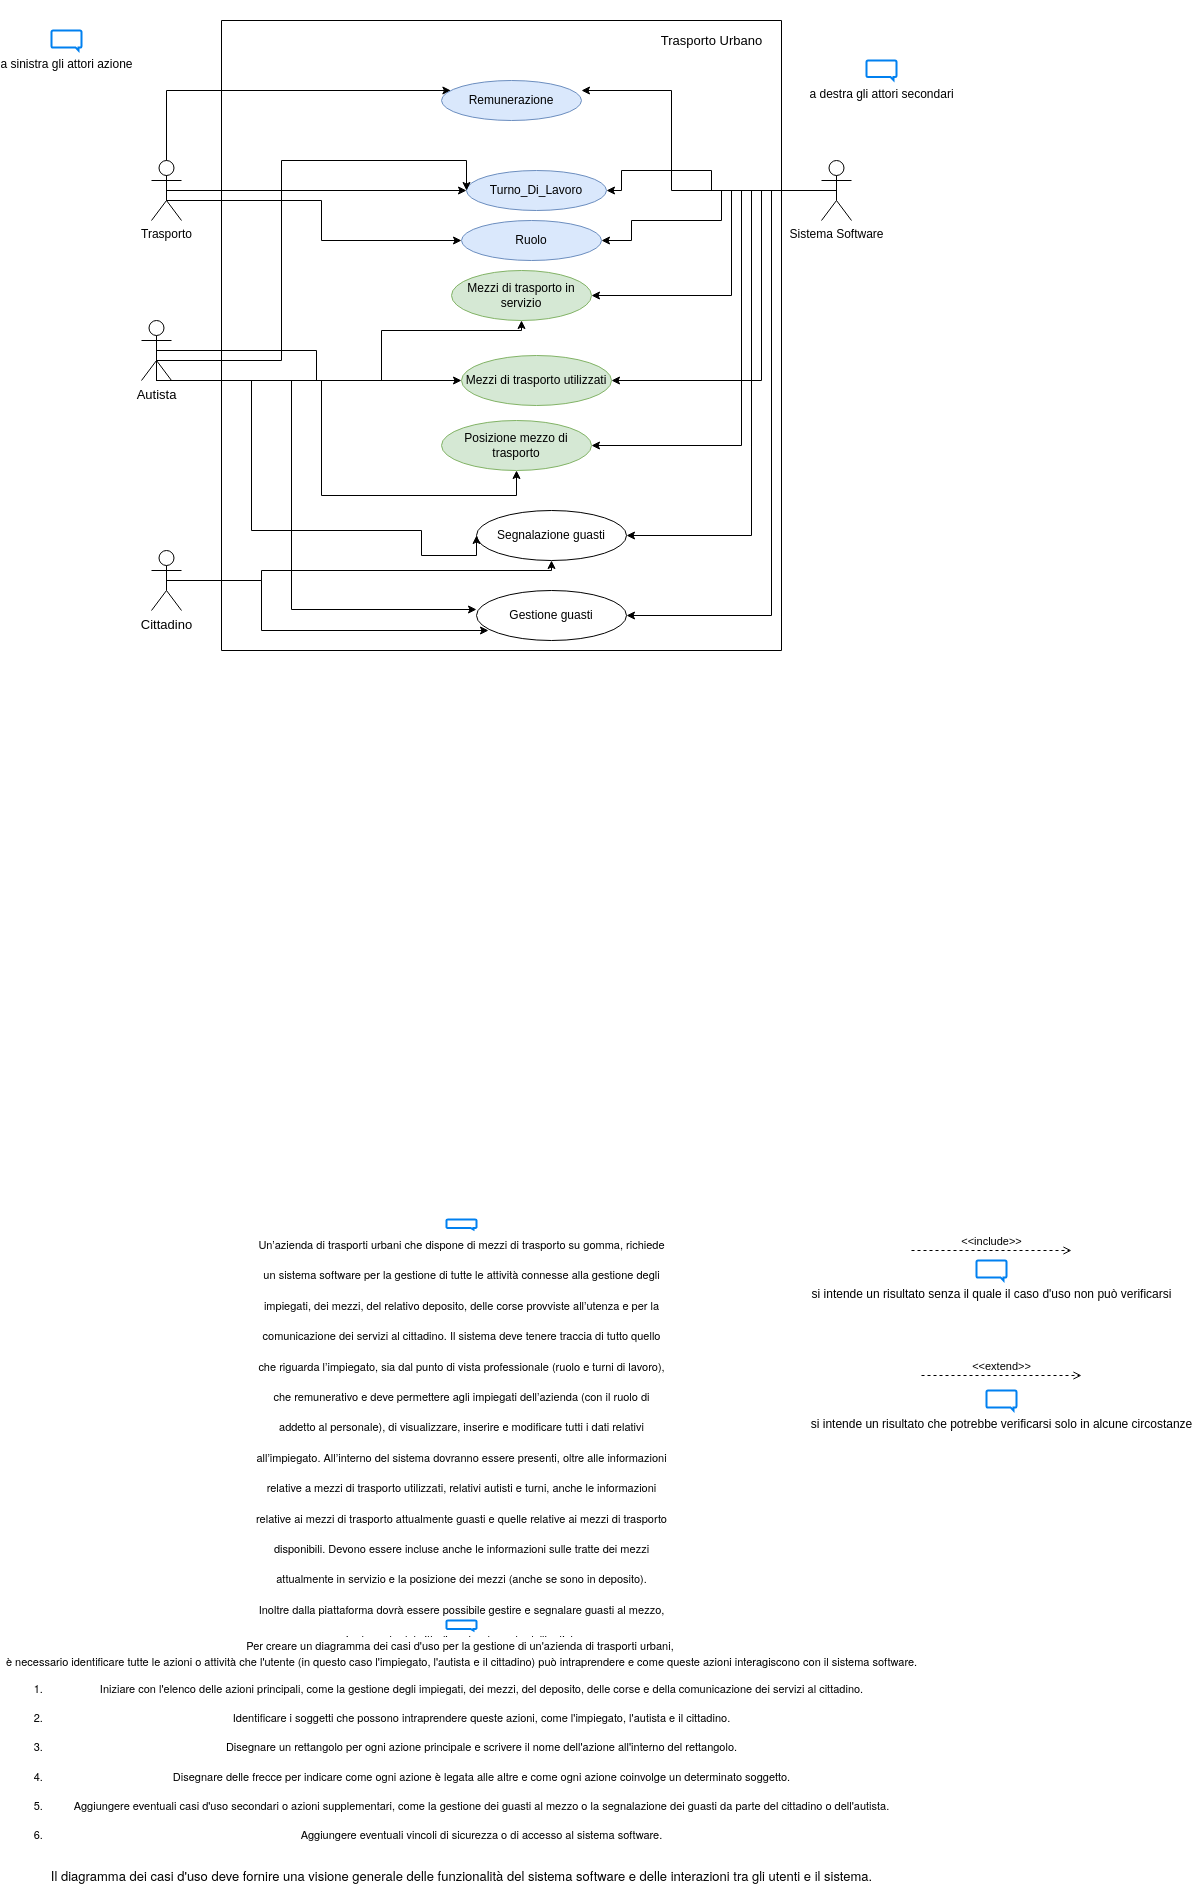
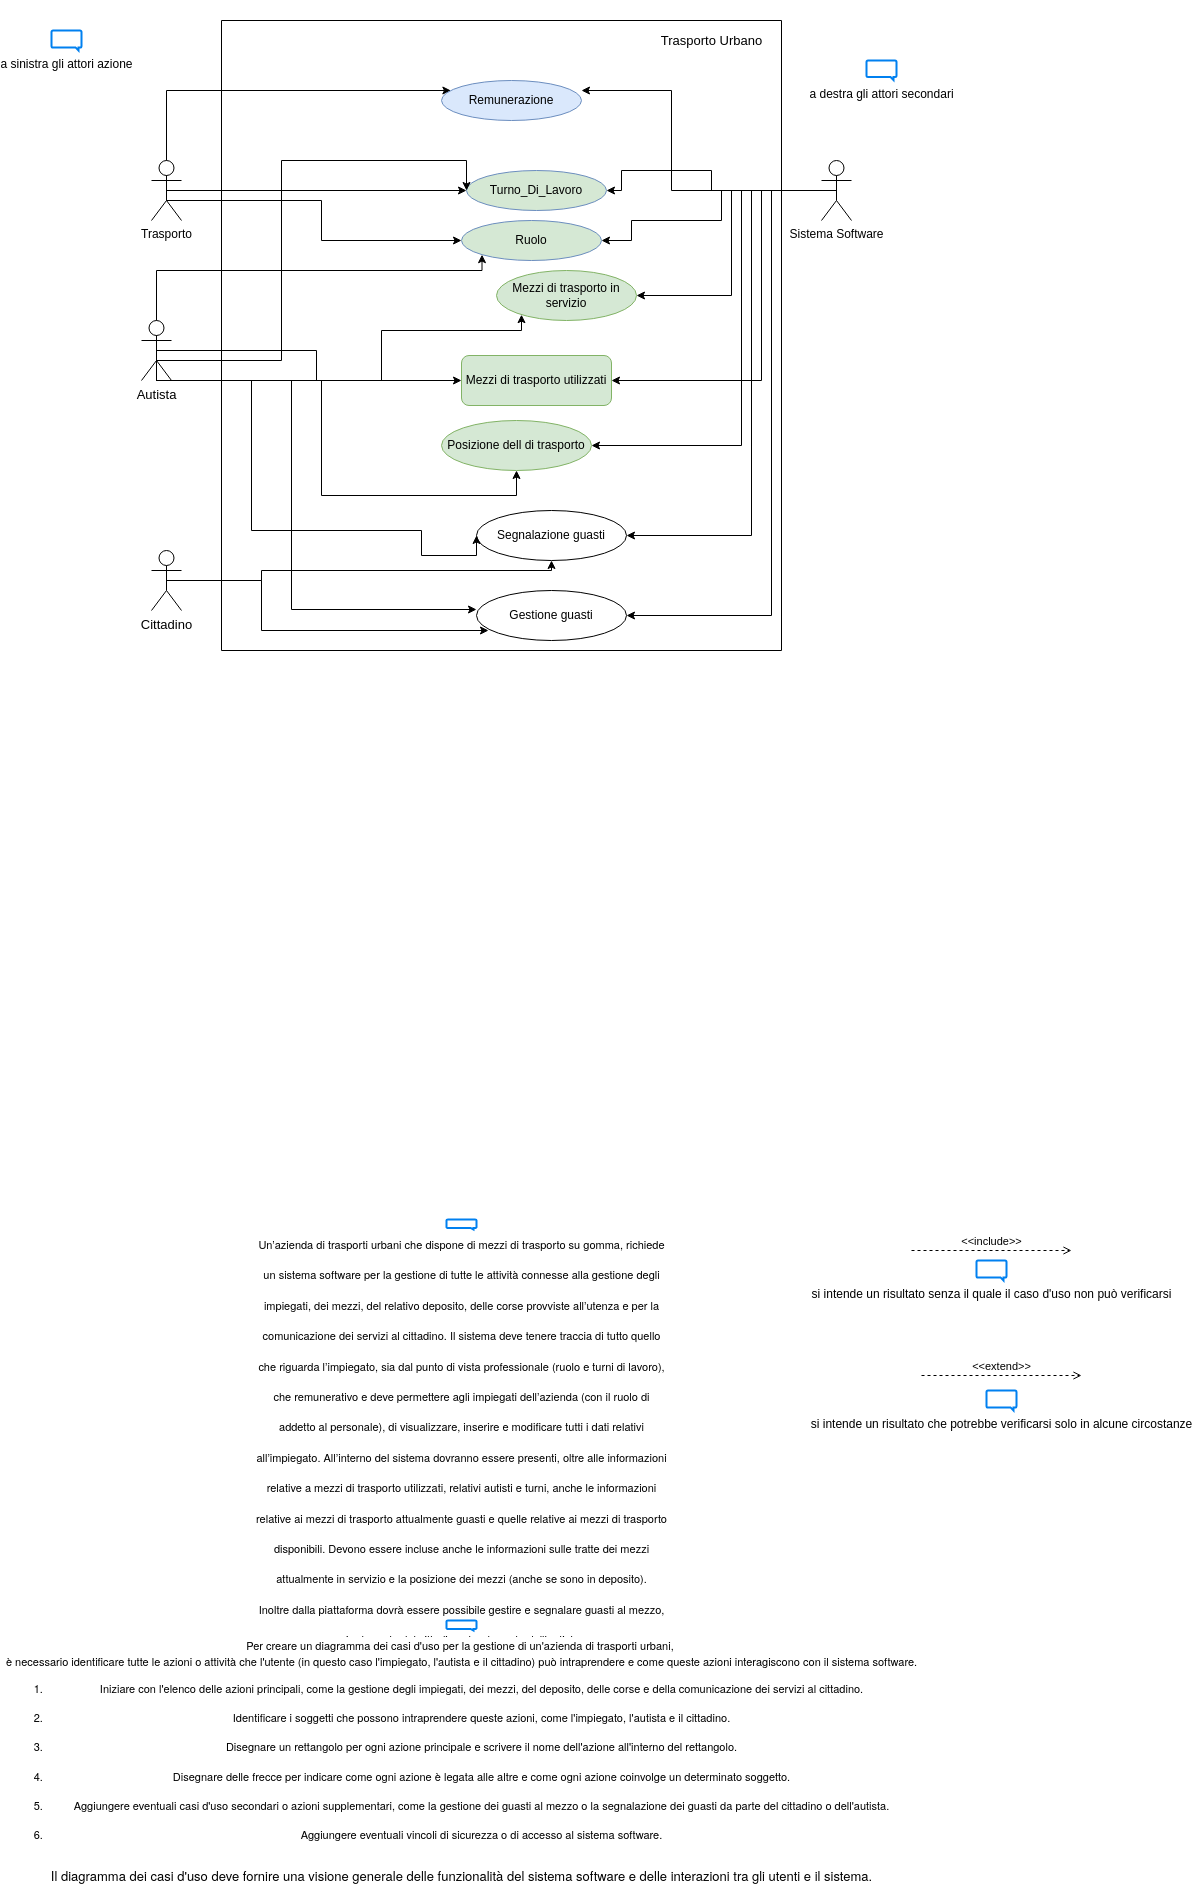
node "Turno_Di_Lavoro": fillcolor #dae8fc -> #d5e8d4
node "Ruolo": fillcolor #dae8fc -> #d5e8d4
edge "Autista" -> "Ruolo": added
node "Mezzi di trasporto in servizio": moved (522, 296) -> (567, 296)
node "Mezzi di trasporto utilizzati": shape ellipse -> rounded rectangle
node "Posizione mezzo di trasporto": label "Posizione mezzo di trasporto" -> "Posizione dell di trasporto"
